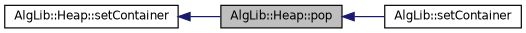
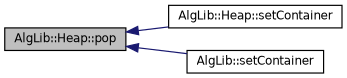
edge "AlgLib::Heap::pop" -> "AlgLib::Heap::setContainer": reversed
